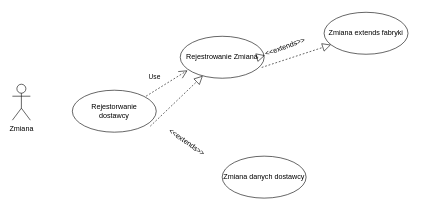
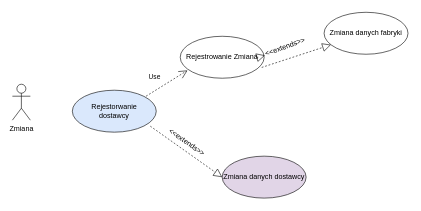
node "Zmiana extends fabryki": label "Zmiana extends fabryki" -> "Zmiana danych fabryki"
edge "Rejestorwanie dostawcy" -> "Rejestrowanie Zmiana": now "Rejestorwanie dostawcy" -> "Zmiana danych dostawcy"
node "Rejestorwanie dostawcy": fillcolor #ffffff -> #dae8fc
node "Zmiana danych dostawcy": fillcolor #ffffff -> #e1d5e7
